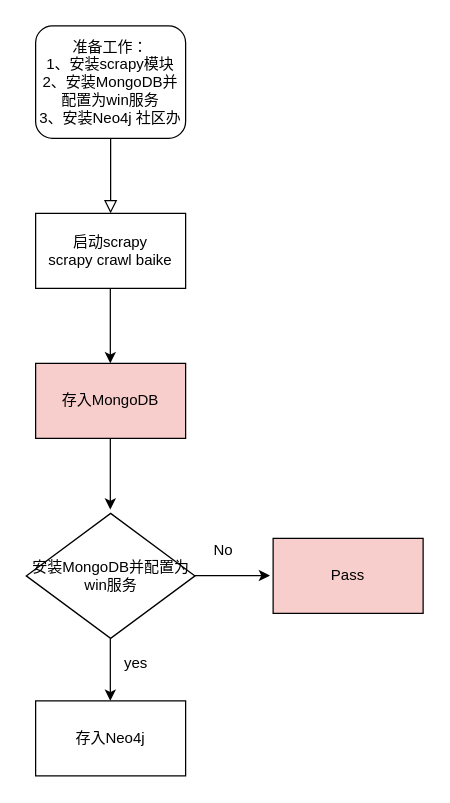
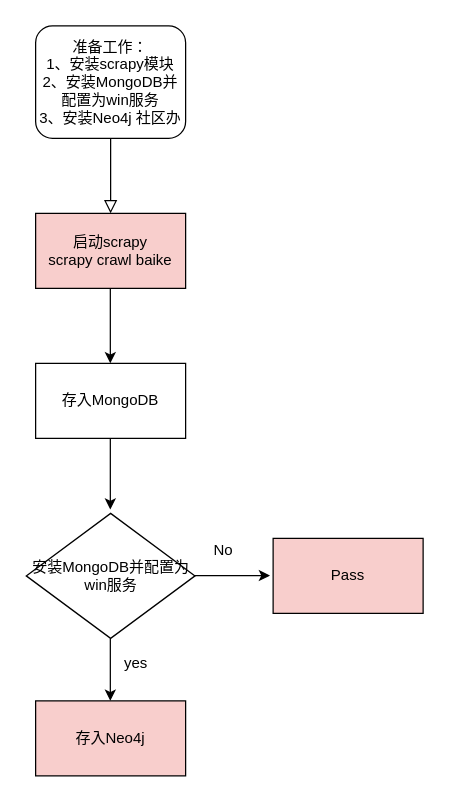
node "启动scrapy scrapy crawl baike": fillcolor #ffffff -> #f8cecc
node "存入MongoDB": fillcolor #f8cecc -> #ffffff
node "存入Neo4j": fillcolor #ffffff -> #f8cecc
